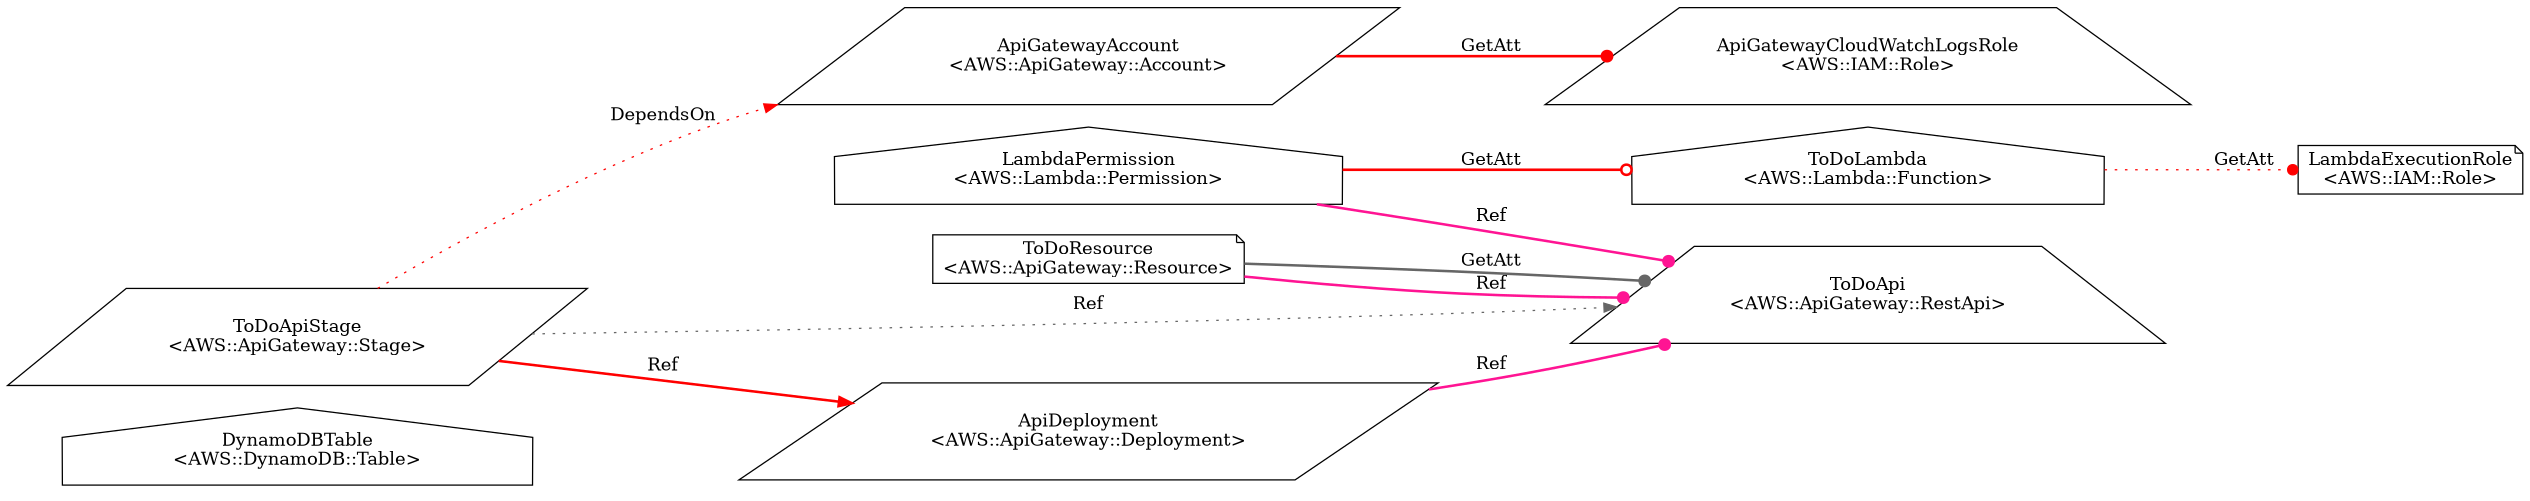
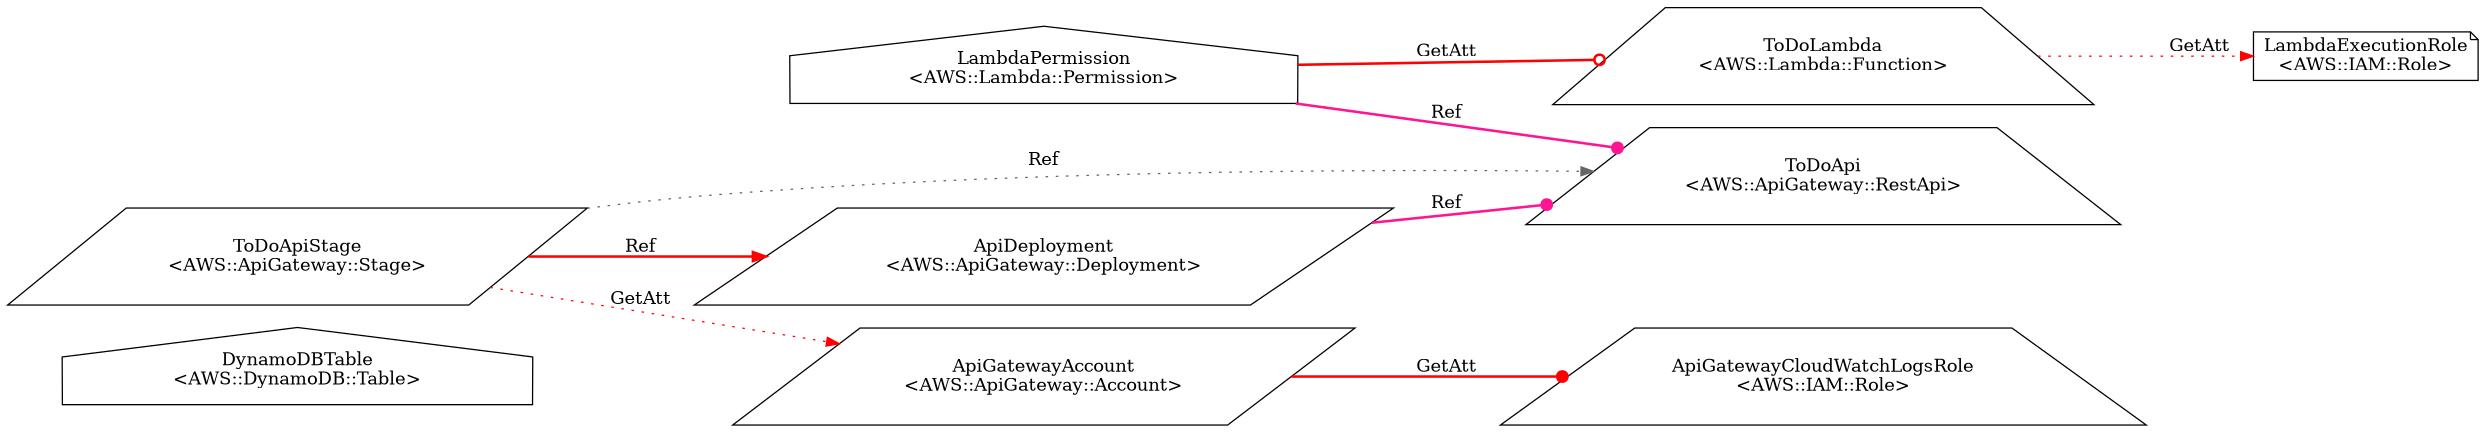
edge "ToDoApiStage <AWS::ApiGateway::Stage>" -> "ApiGatewayAccount <AWS::ApiGateway::Account>": label "DependsOn" -> "GetAtt"
node "ToDoLambda <AWS::Lambda::Function>": shape house -> trapezium
edge "ToDoLambda <AWS::Lambda::Function>" -> "LambdaExecutionRole <AWS::IAM::Role>": arrowhead dot -> normal
node "ToDoResource <AWS::ApiGateway::Resource>": removed
